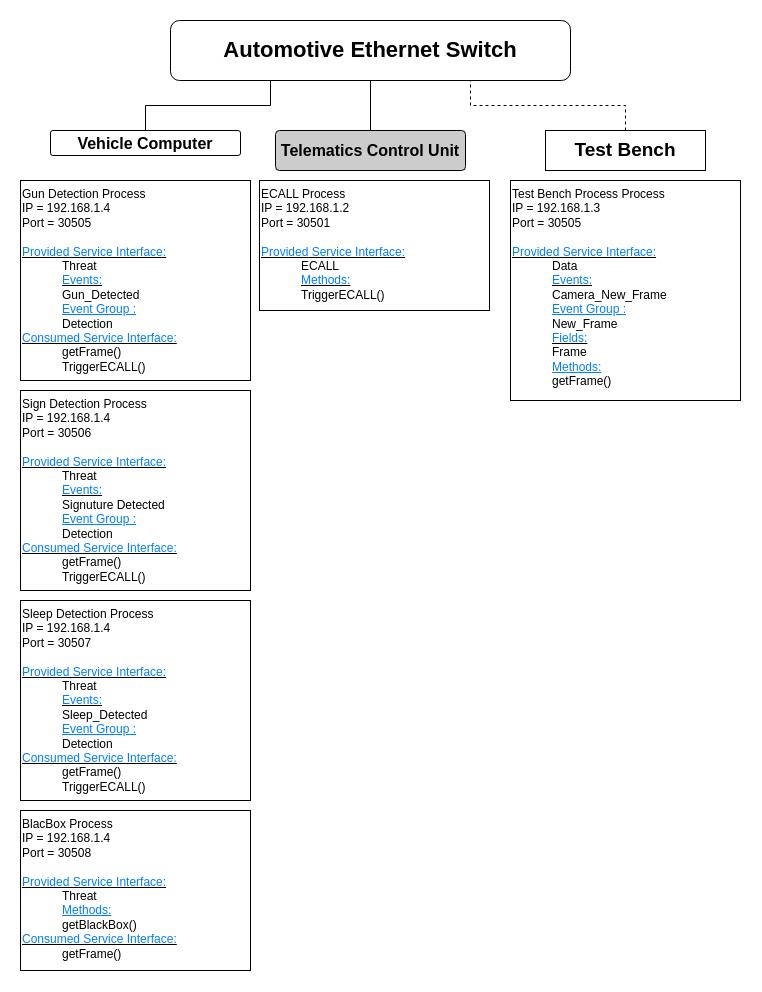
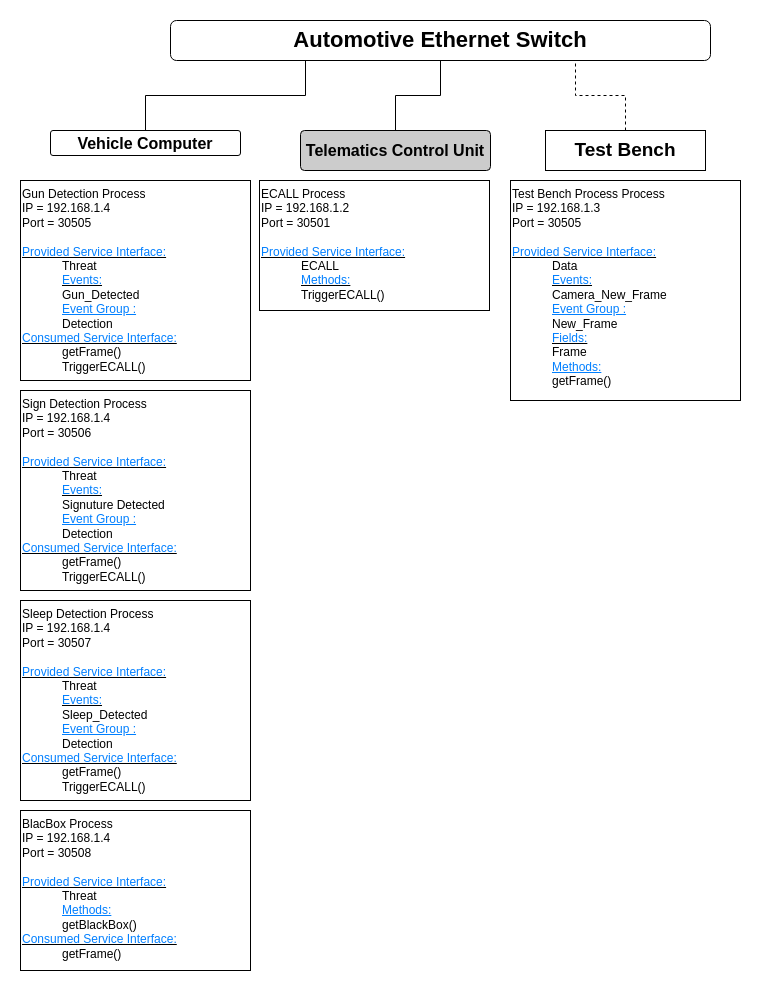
node "Automotive Ethernet Switch": size 400x60 -> 540x40
node "Telematics Control Unit": moved (371, 151) -> (396, 151)
